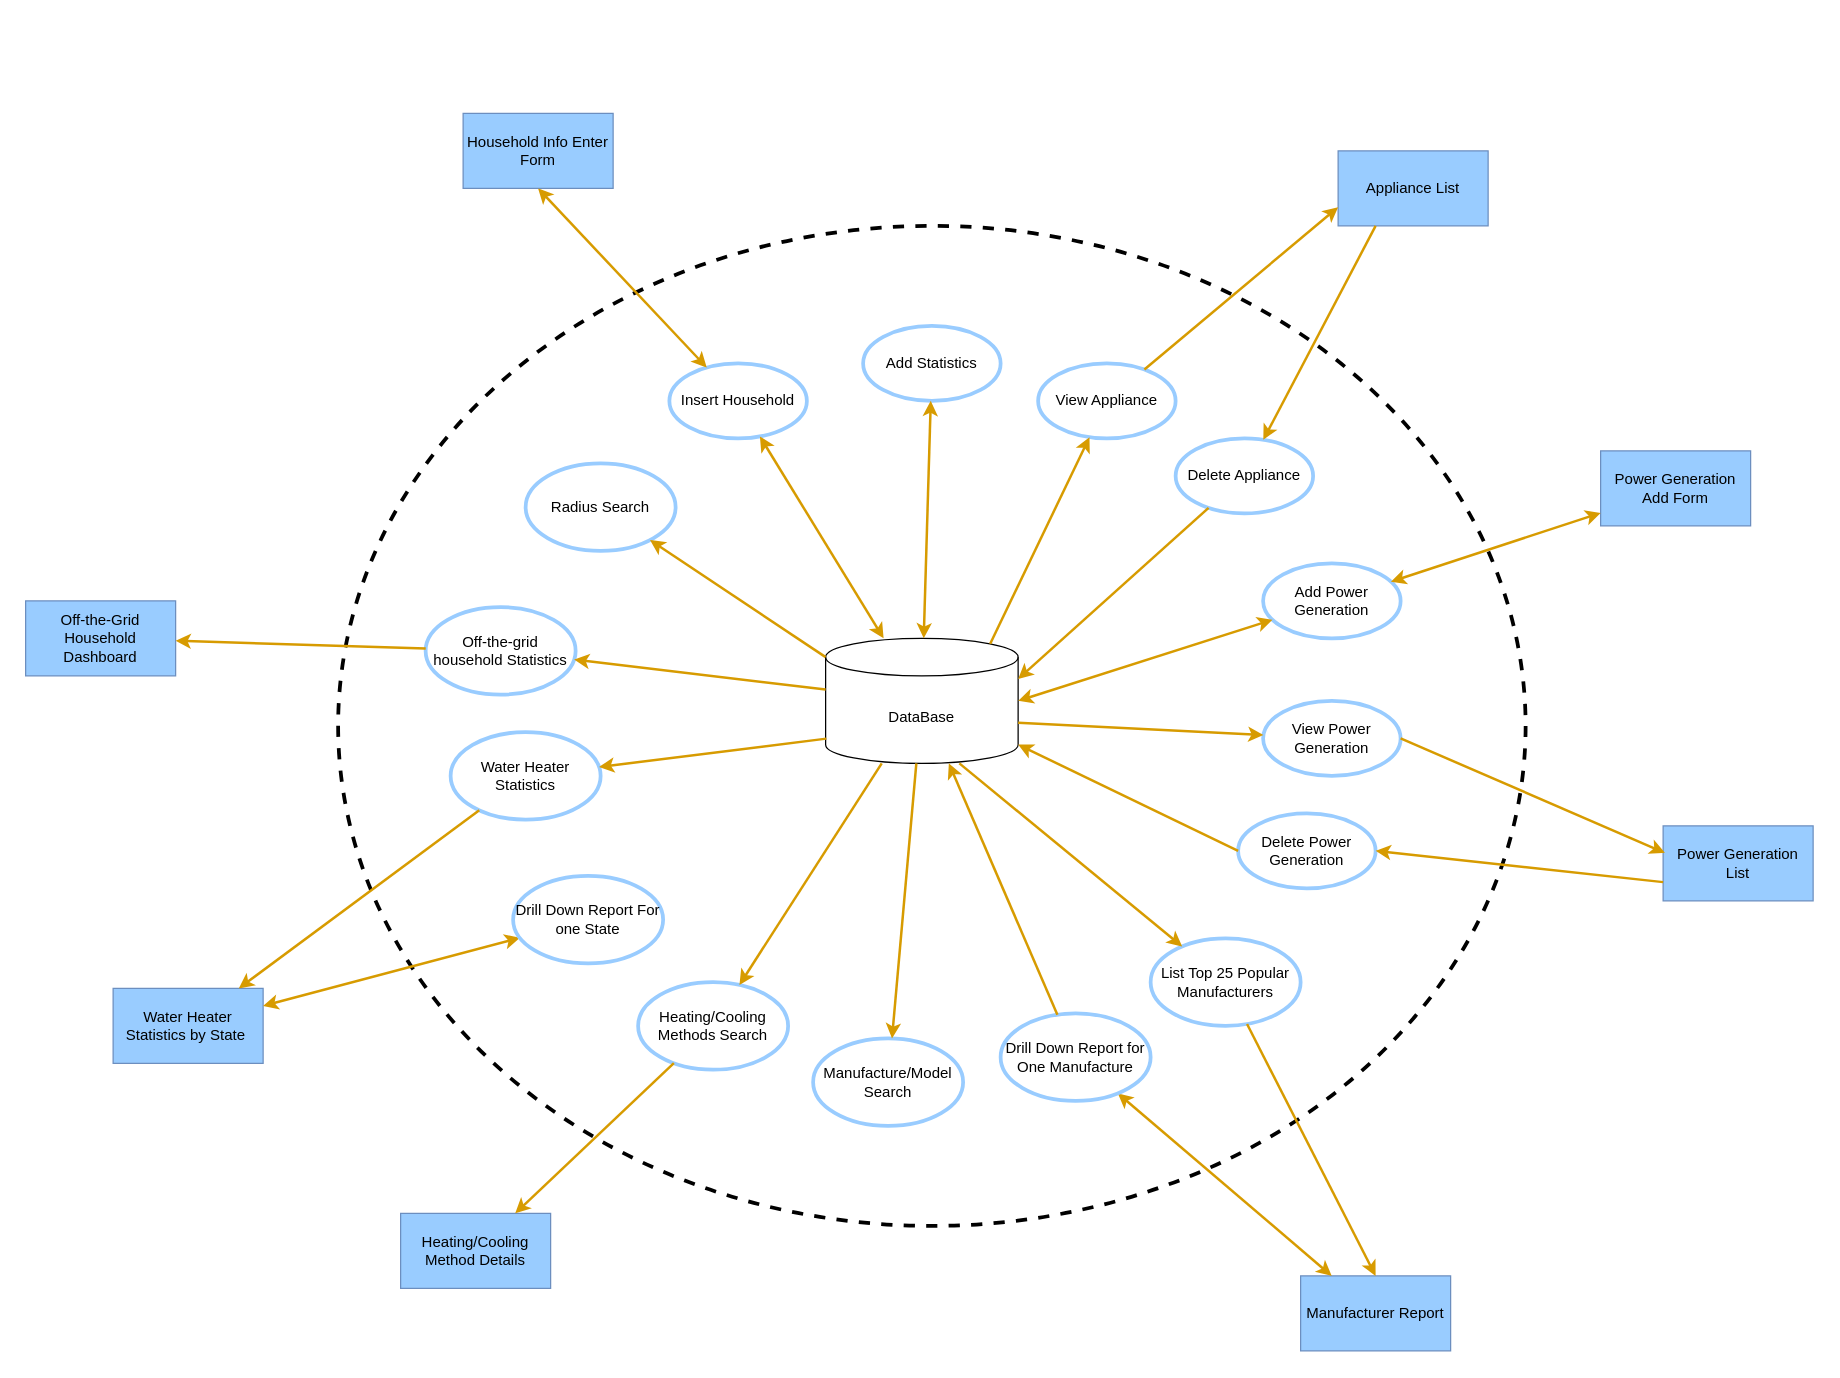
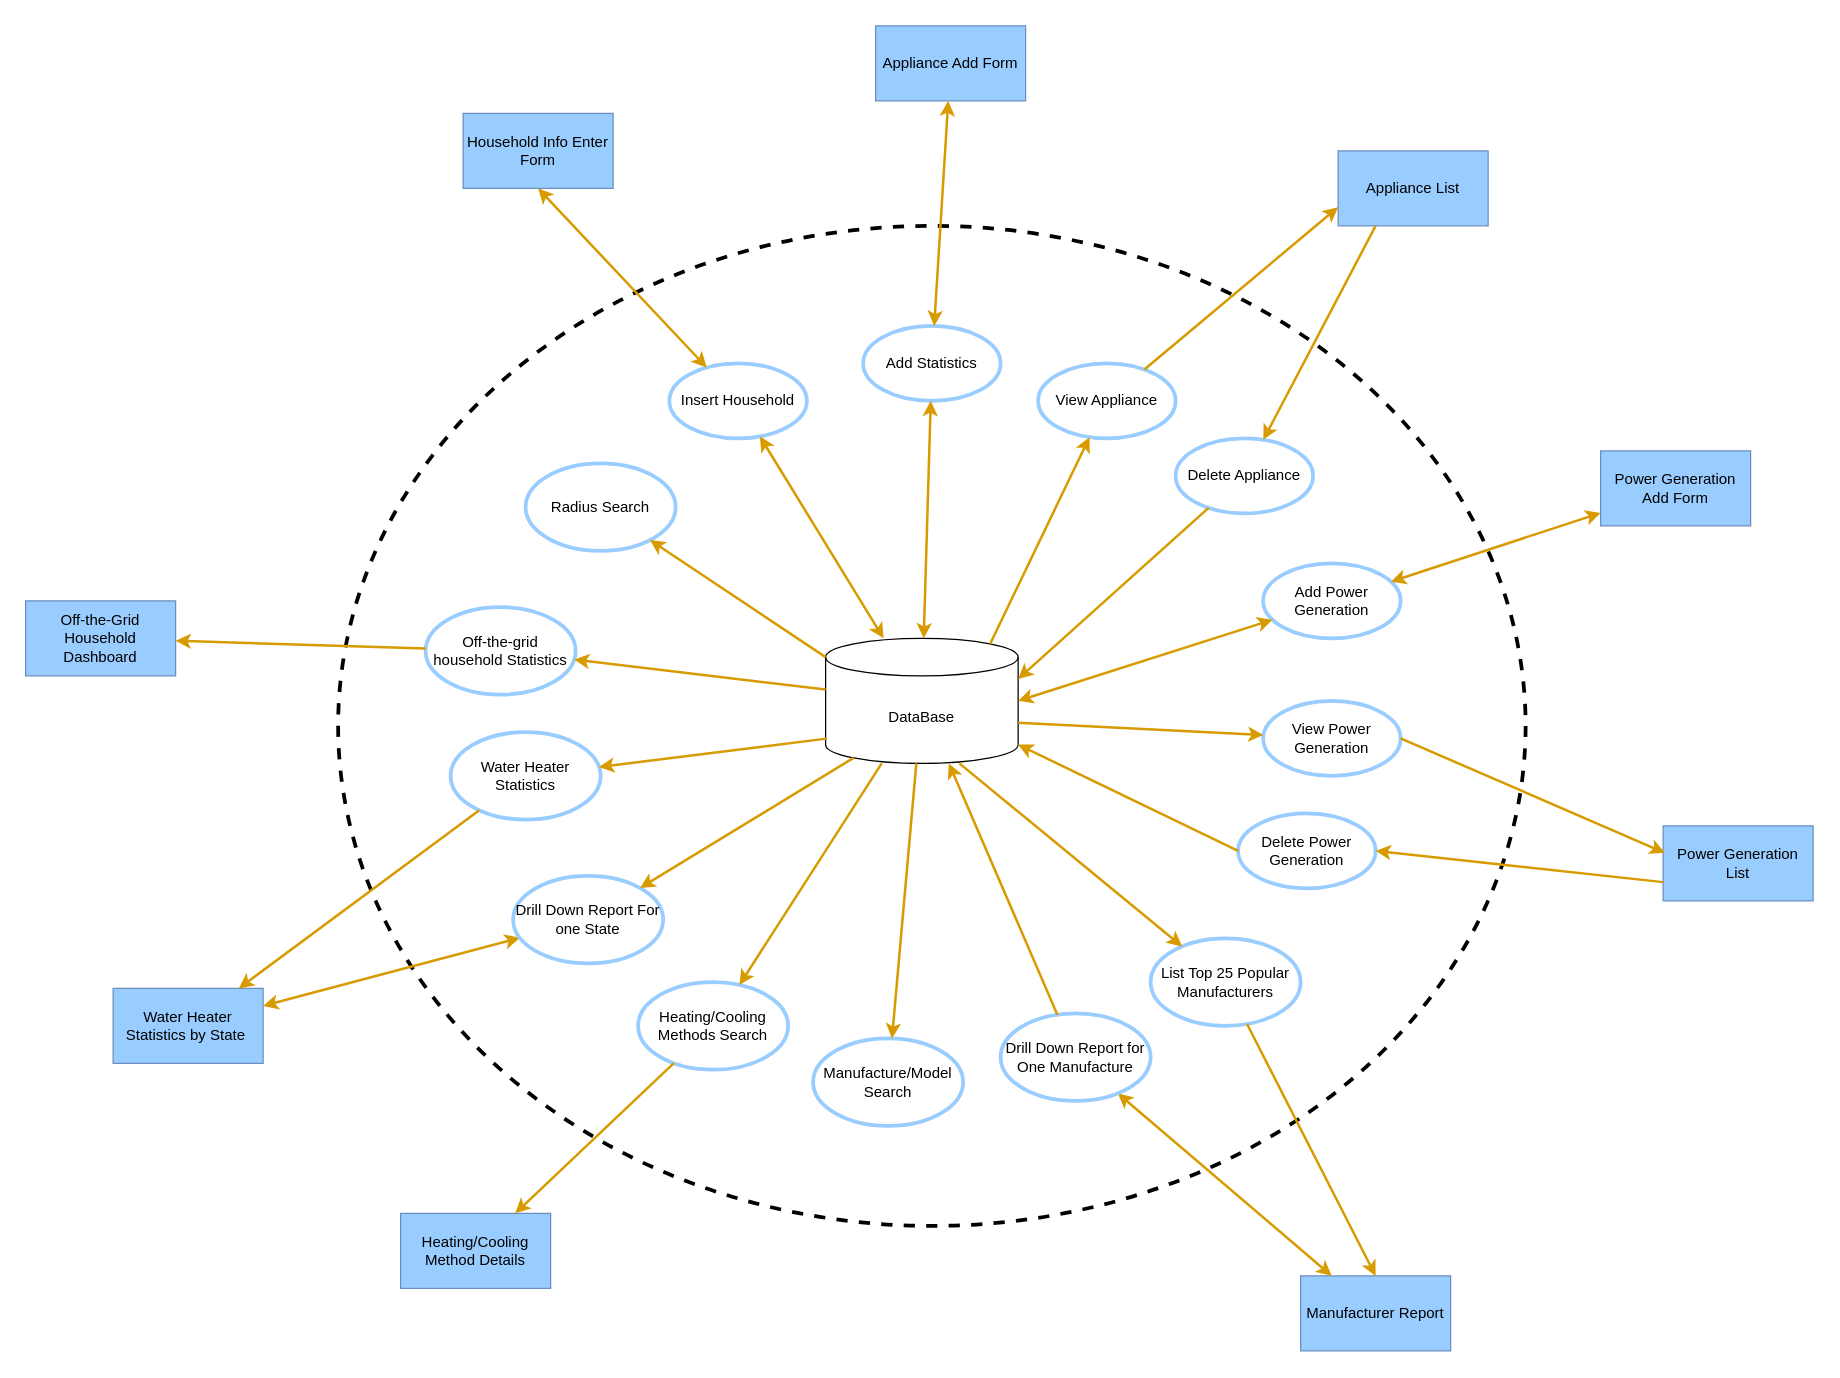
node "Appliance Add Form": added
edge "Appliance Add Form" -- "Add Statistics": added
edge "DataBase" -> "Drill Down Report For one State": added
